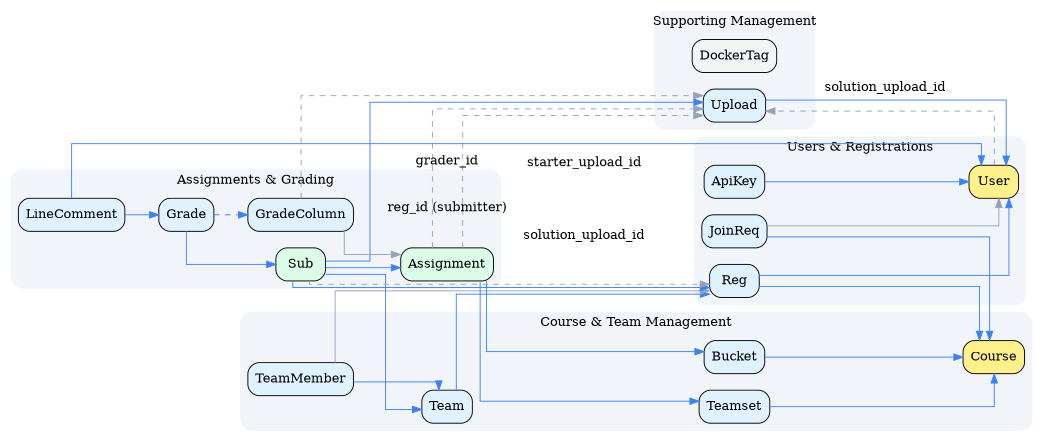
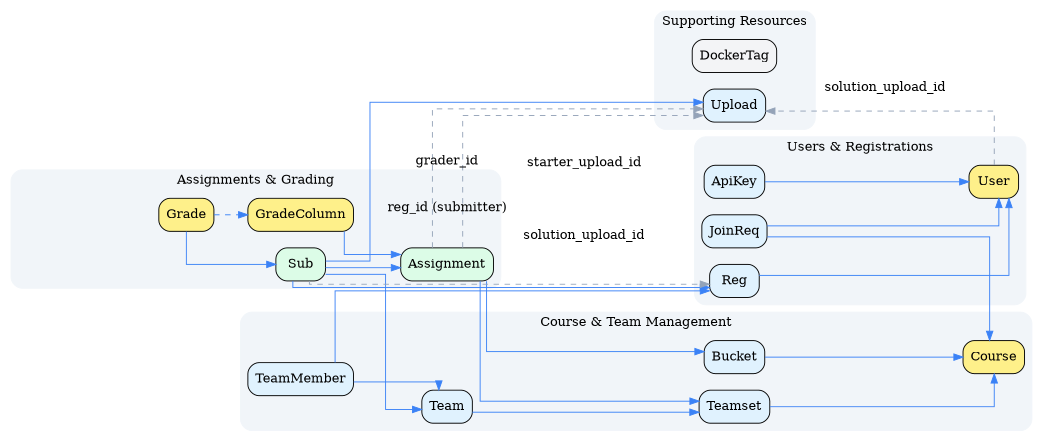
cluster "Supporting Management": label "Supporting Management" -> "Supporting Resources"
edge "GradeColumn" -> "Upload": removed
edge "Upload" -> "User": removed
node "LineComment": removed
node "Grade": fillcolor #e0f2fe -> #fef08a
node "GradeColumn": fillcolor #e0f2fe -> #fef08a
edge "JoinReq" -> "User": color #94a3b8 -> #3b82f6
edge "GradeColumn" -> "Assignment": color #94a3b8 -> #3b82f6
edge "Reg" -> "Course": removed
edge "TeamMember" -> "Reg": color #94a3b8 -> #3b82f6
edge "Team" -> "Reg": now "Team" -> "Teamset"
